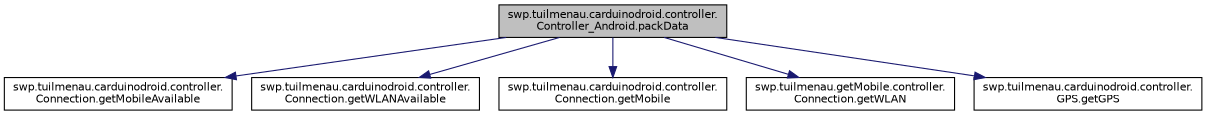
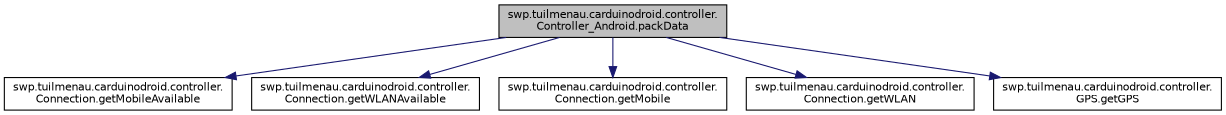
node "swp.tuilmenau.getMobile.controller. Connection.getWLAN": label "swp.tuilmenau.getMobile.controller. Connection.getWLAN" -> "swp.tuilmenau.carduinodroid.controller. Connection.getWLAN"
